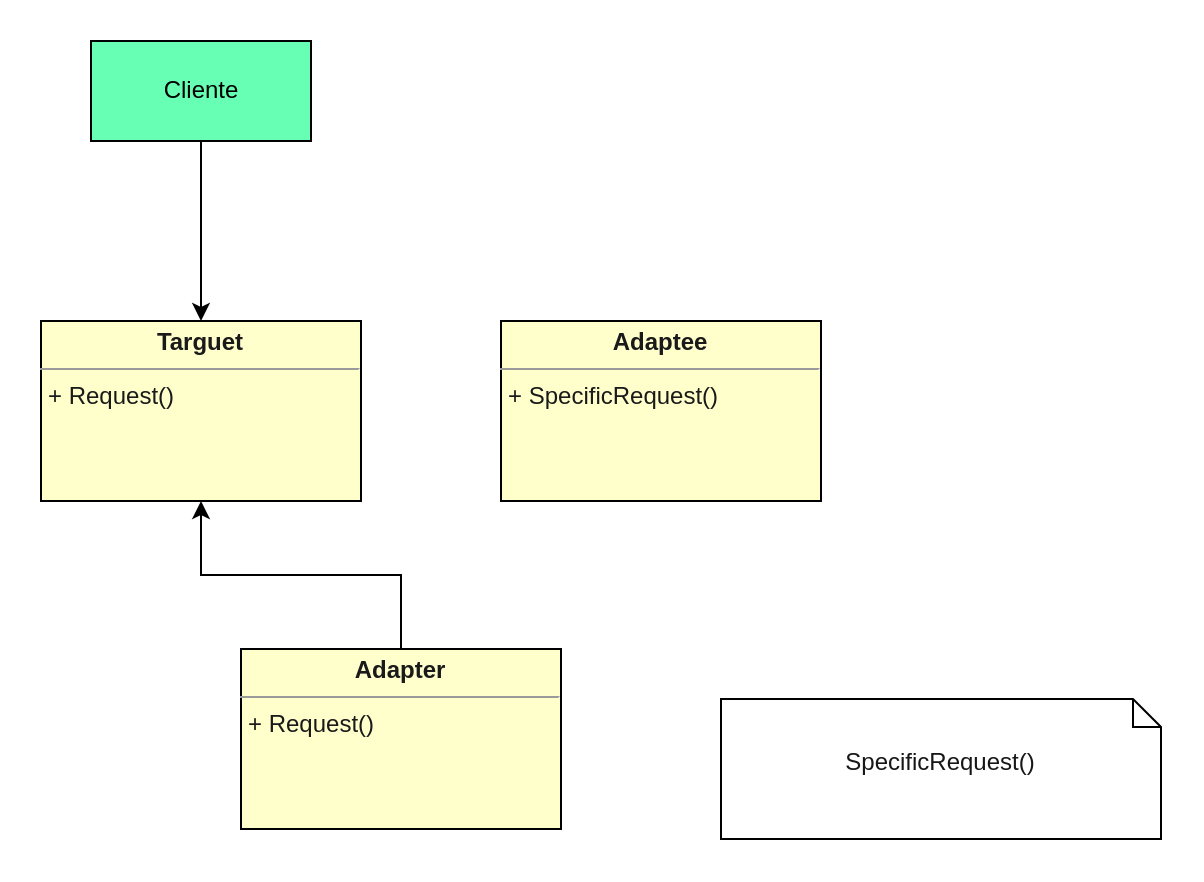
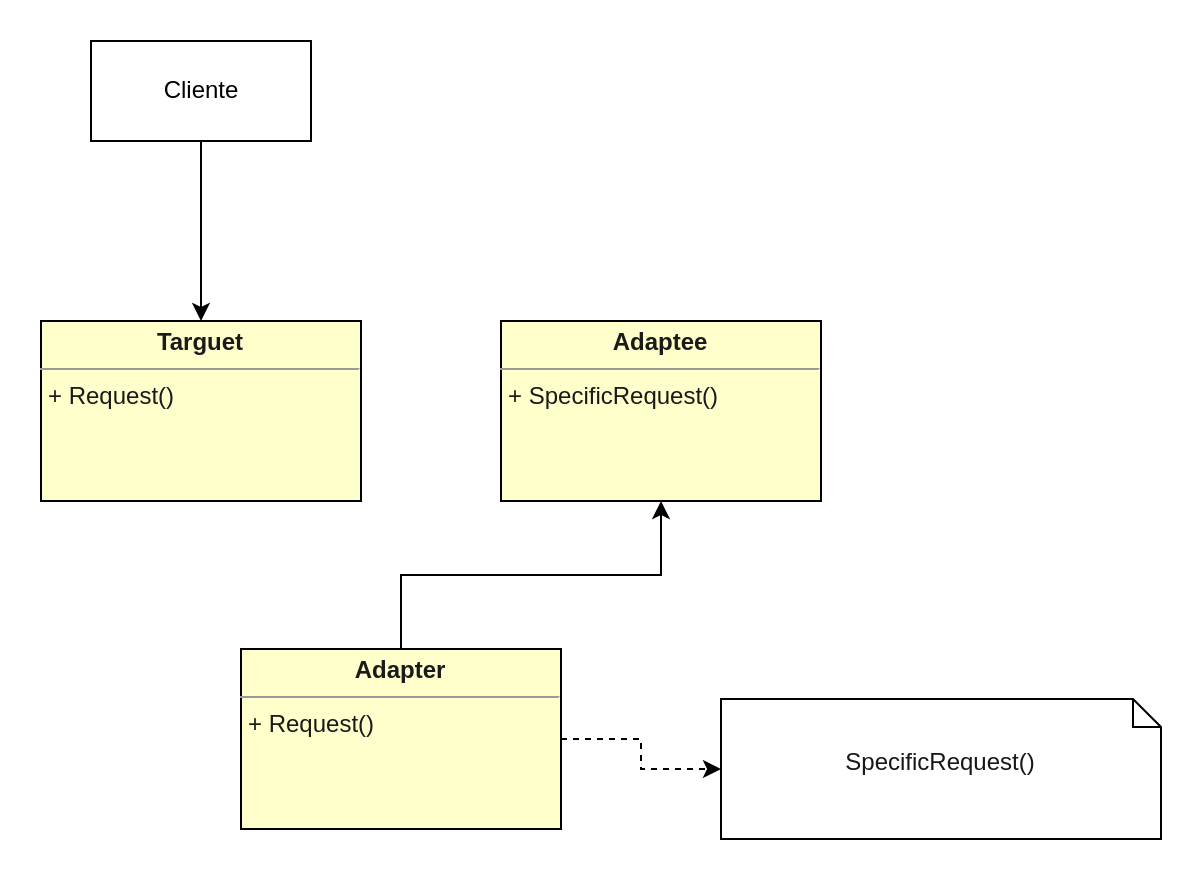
node "Cliente": fillcolor #66ffb3 -> #ffffff
edge "Adapter + Request()" -> "Targuet + Request()": now "Adapter + Request()" -> "Adaptee + SpecificRequest()"
edge "Adapter + Request()" -> "SpecificRequest()": added
